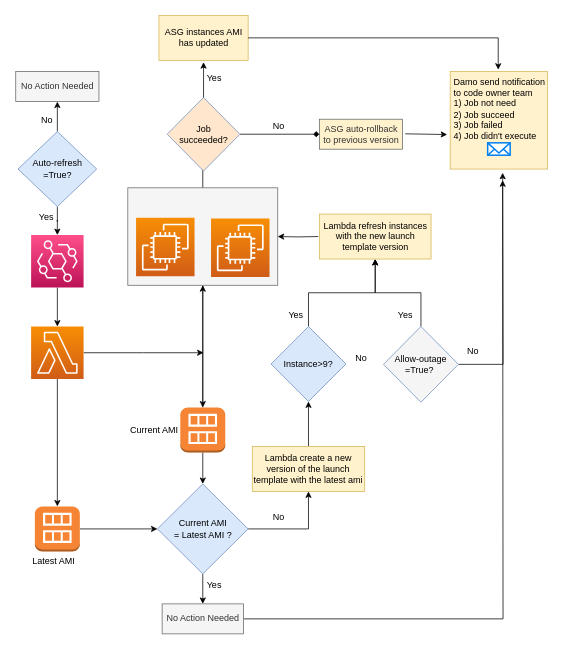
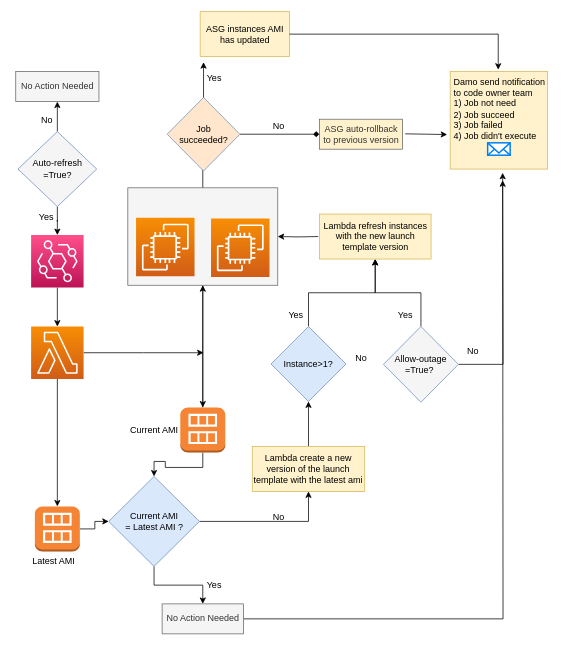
node "ASG instances AMI has updated": moved (204, 38) -> (245, 34)
node "Auto-refresh =True?": fillcolor #dae8fc -> #f5f5f5
node "Instance>9?": label "Instance>9?" -> "Instance>1?"
node "Current AMI = Latest AMI ?": moved (203, 529) -> (154, 522)
